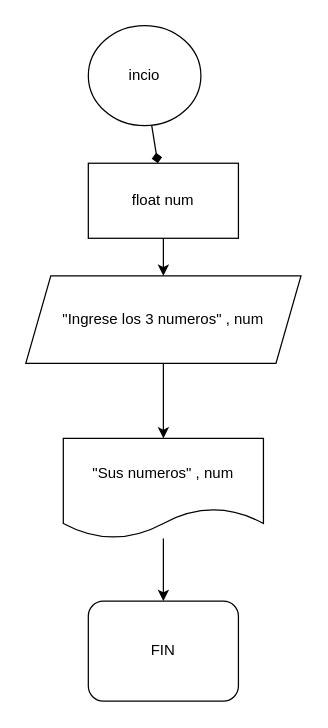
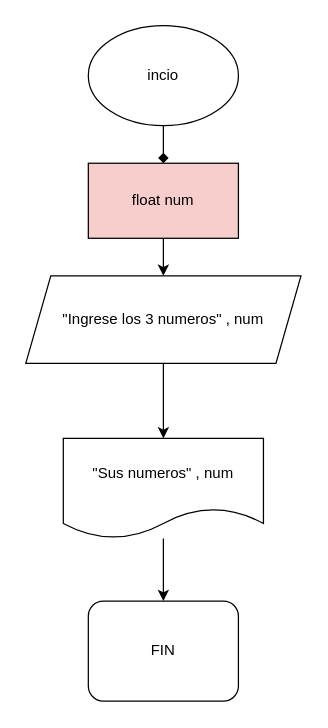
node "incio": size 113x100 -> 150x100
node "float num": fillcolor #ffffff -> #f8cecc
